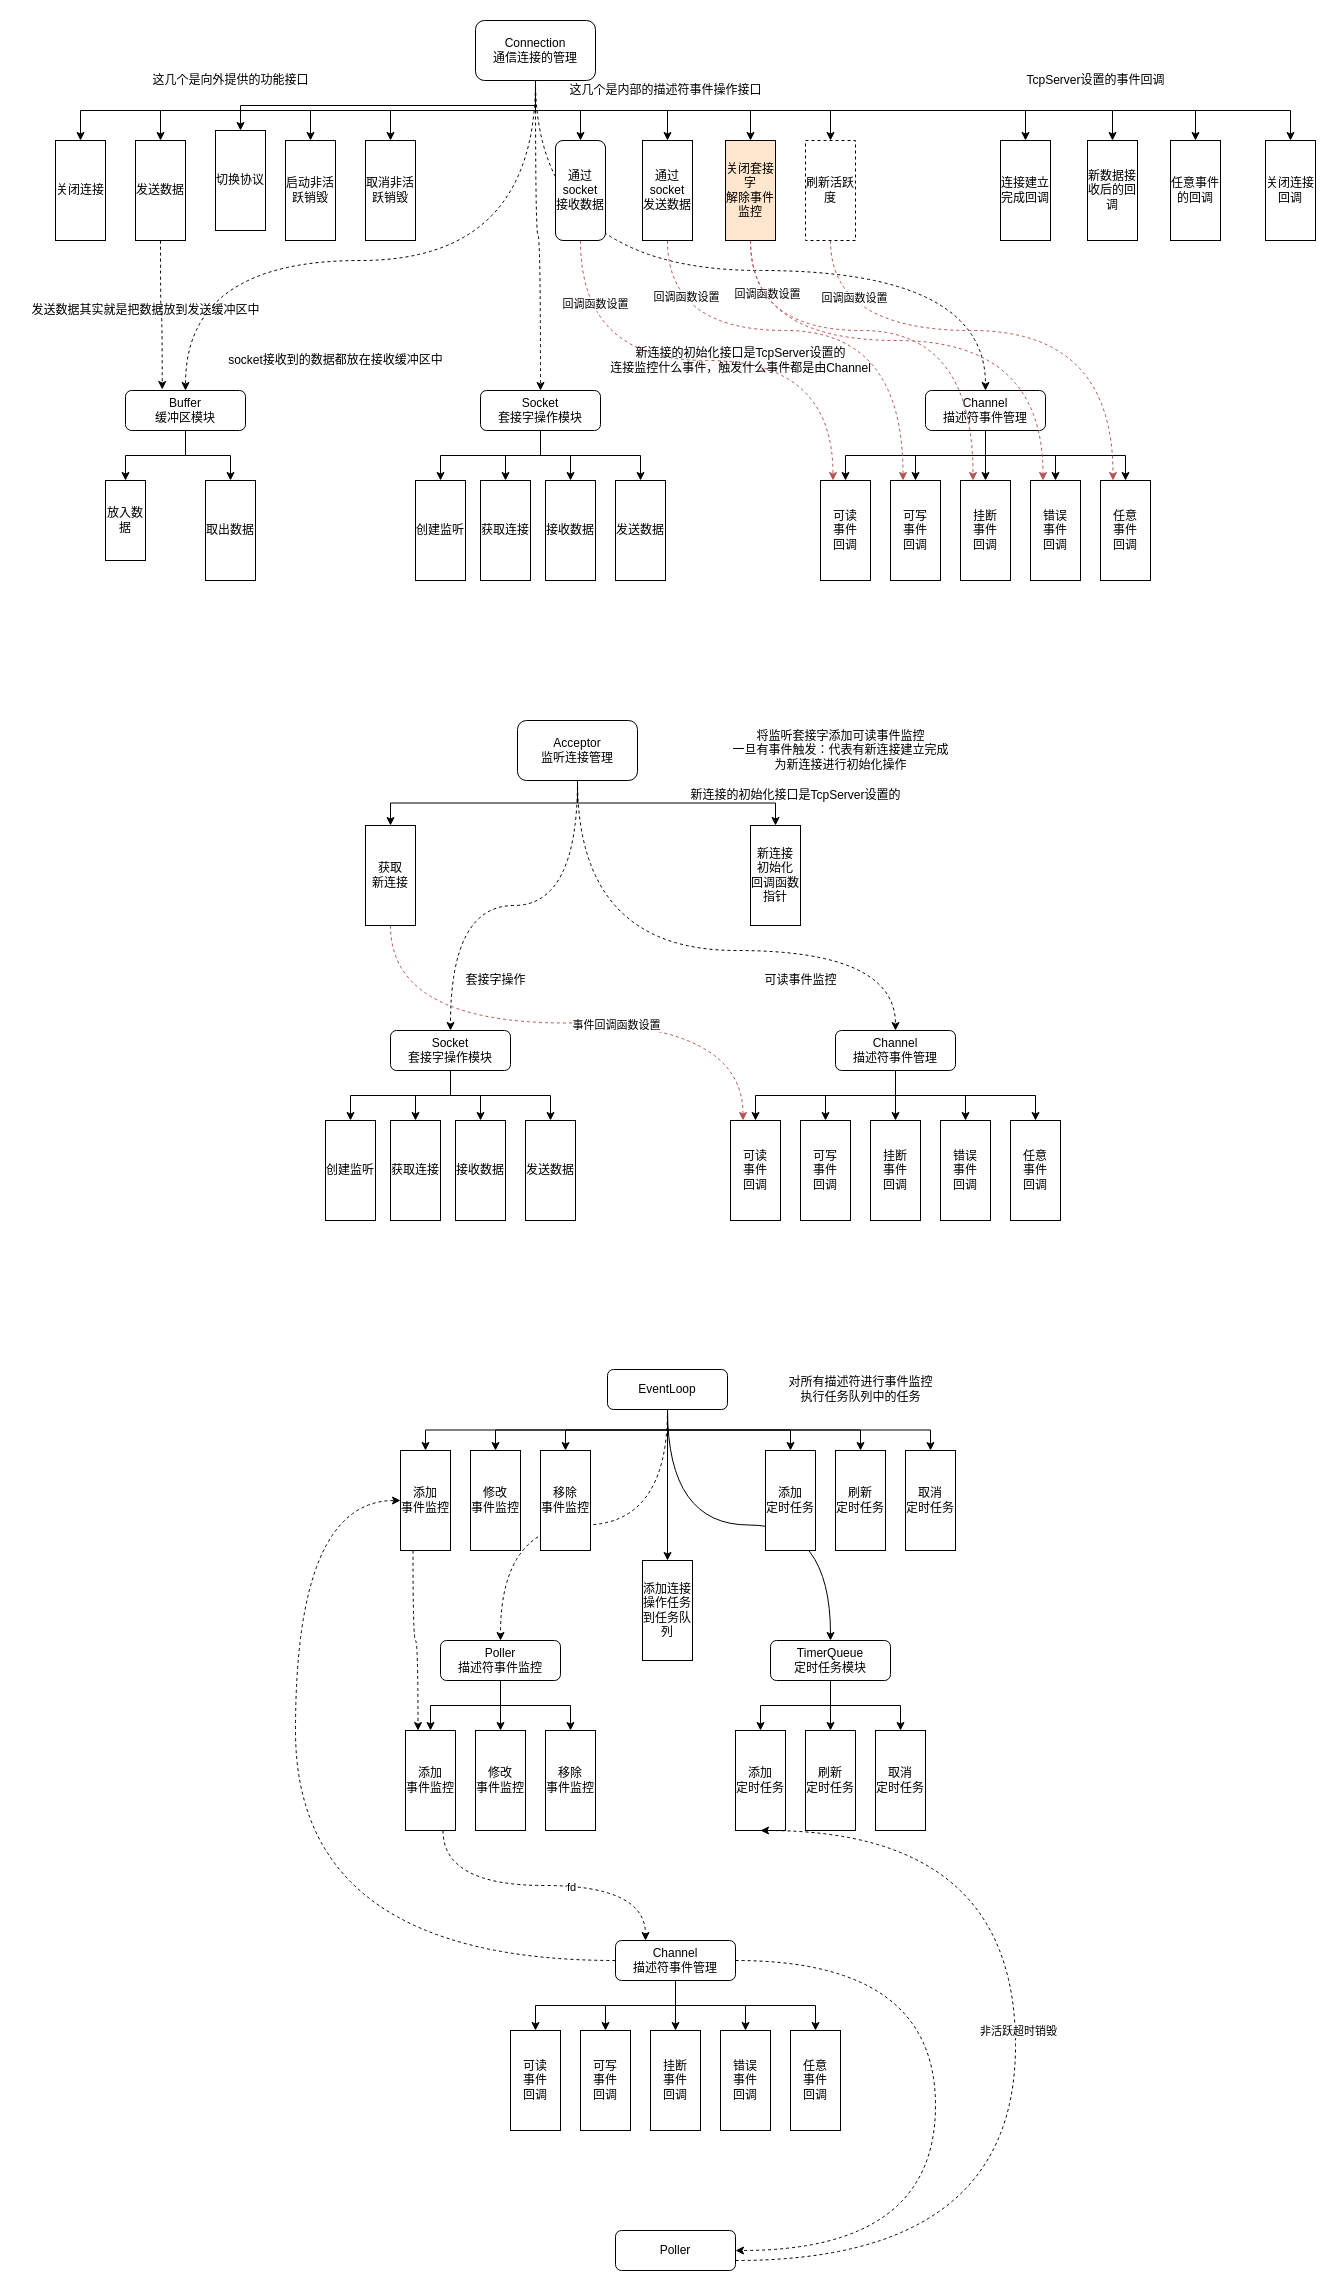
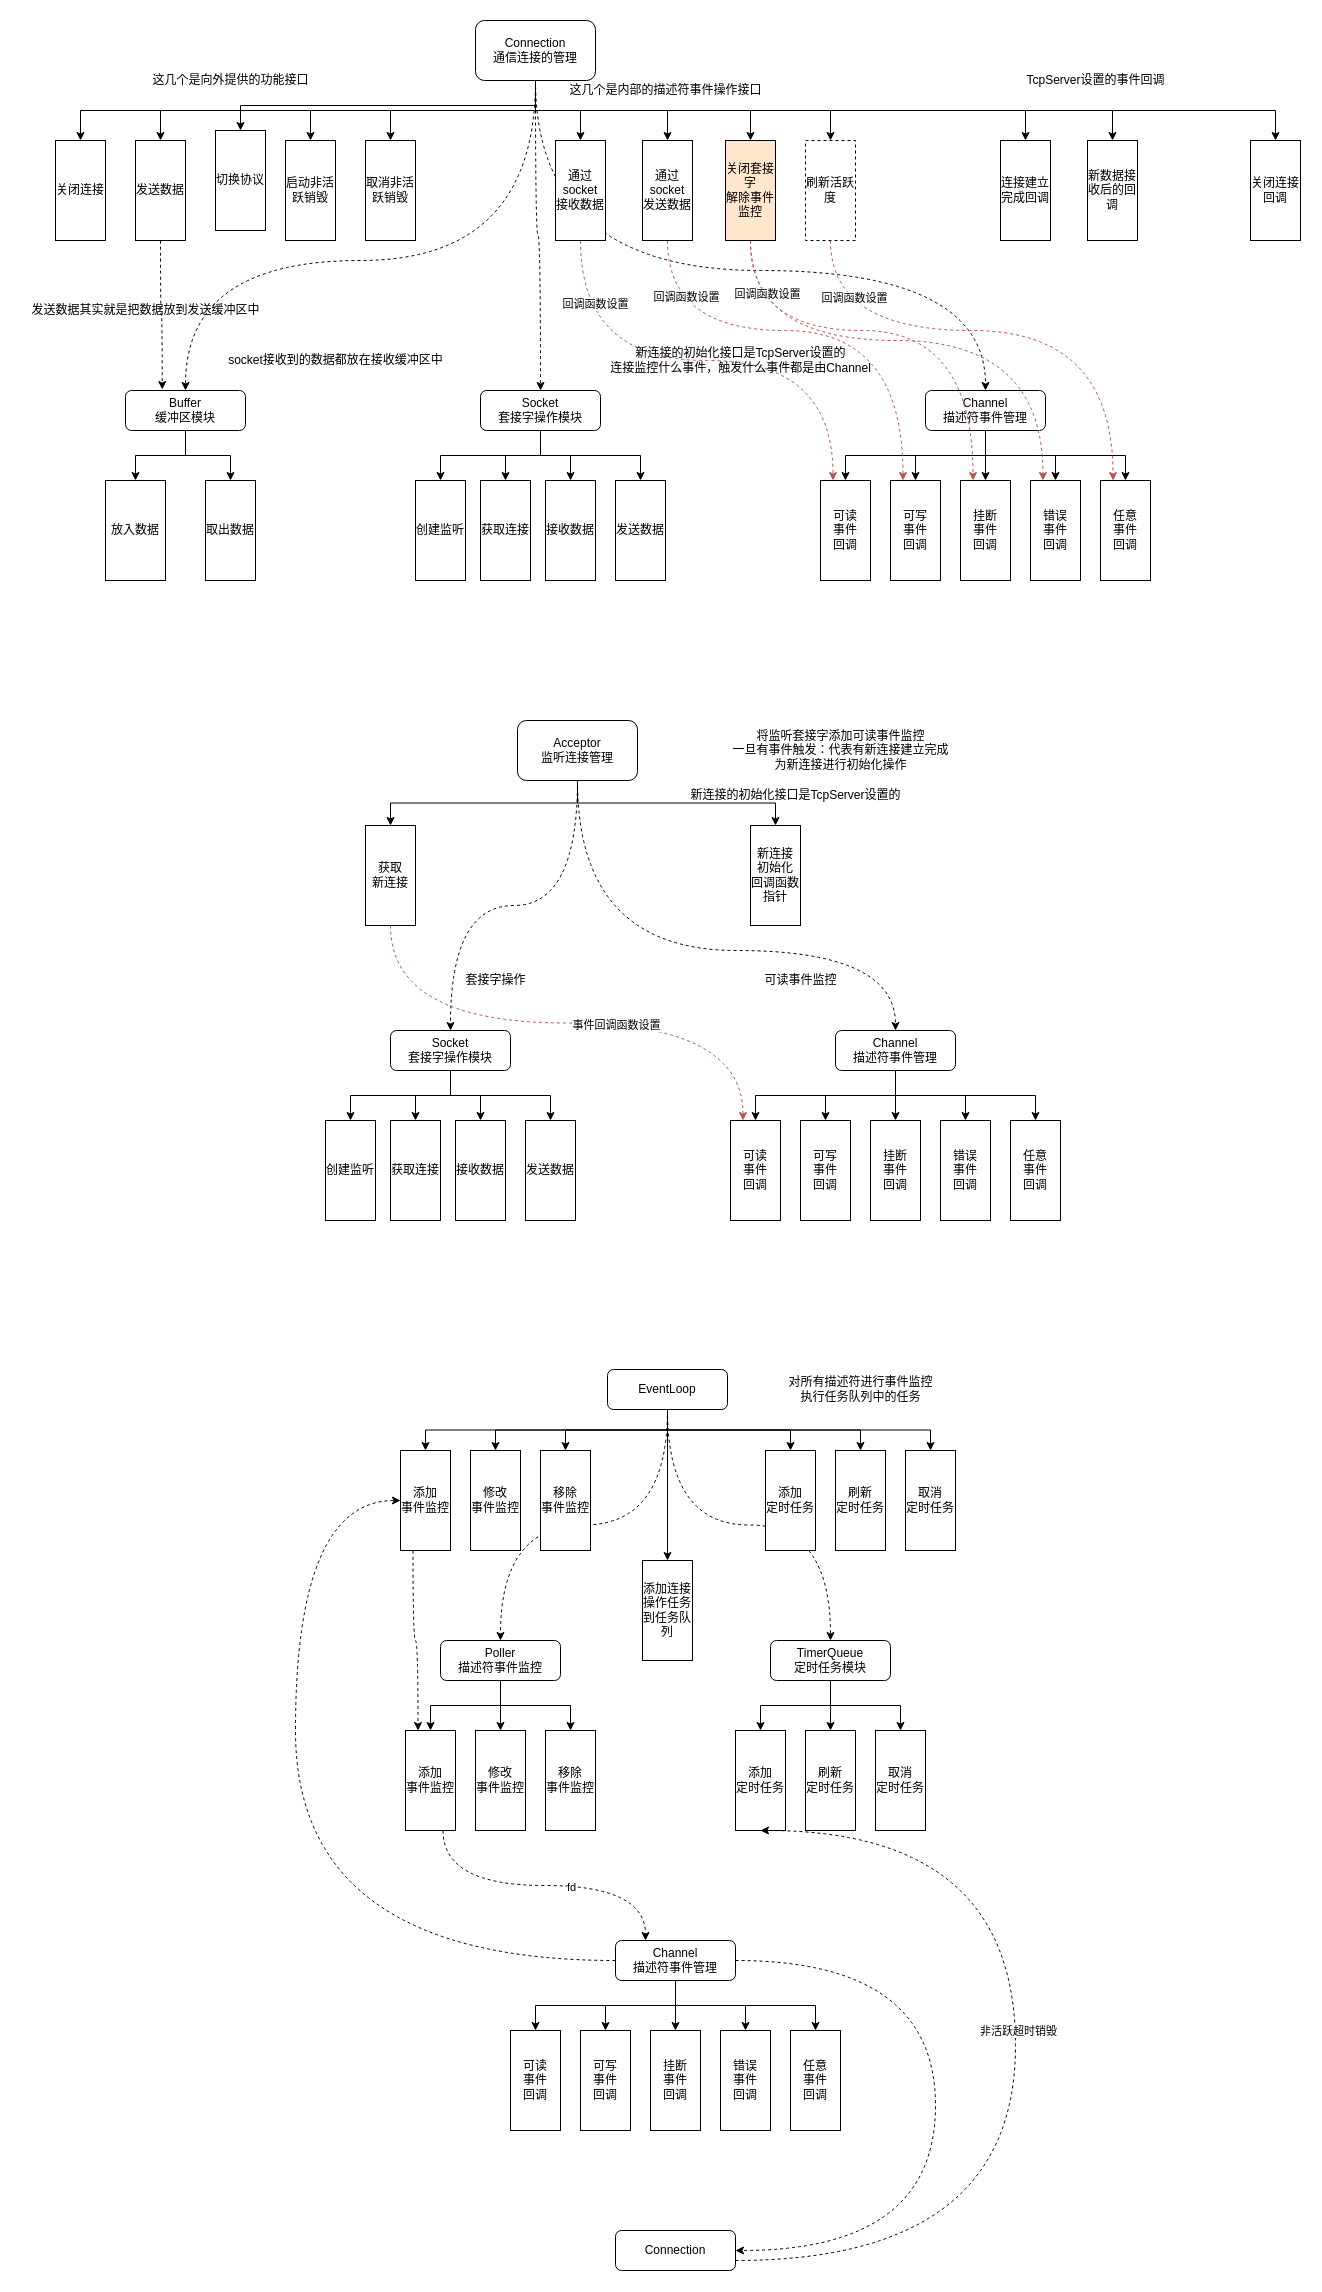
edge "Connection 通信连接的管理" -> "任意事件的回调": removed
node "通过socket 接收数据": shape rounded rectangle -> rectangle
node "任意事件的回调": removed
node "关闭连接回调": moved (1291, 191) -> (1276, 191)
node "放入数据": size 40x80 -> 60x100
edge "EventLoop" -> "TimerQueue 定时任务模块": style solid -> dashed
node "Poller": label "Poller" -> "Connection"
